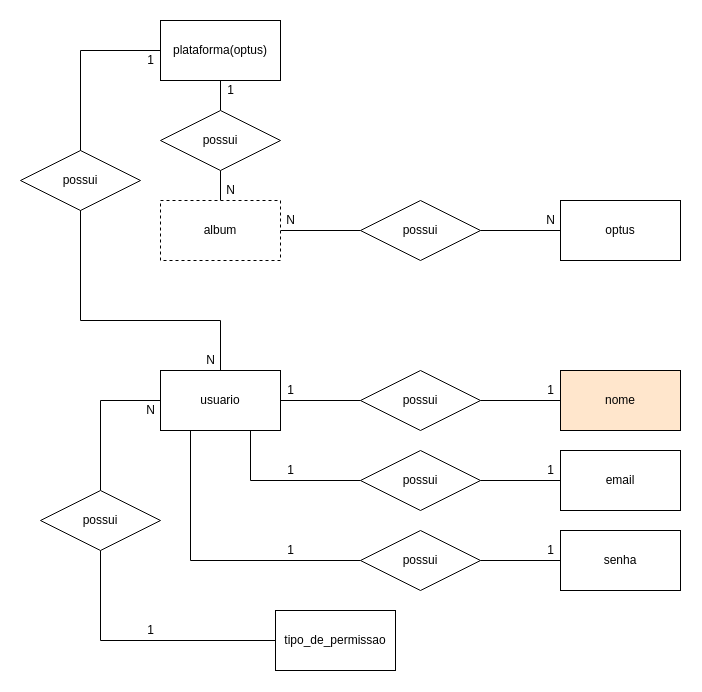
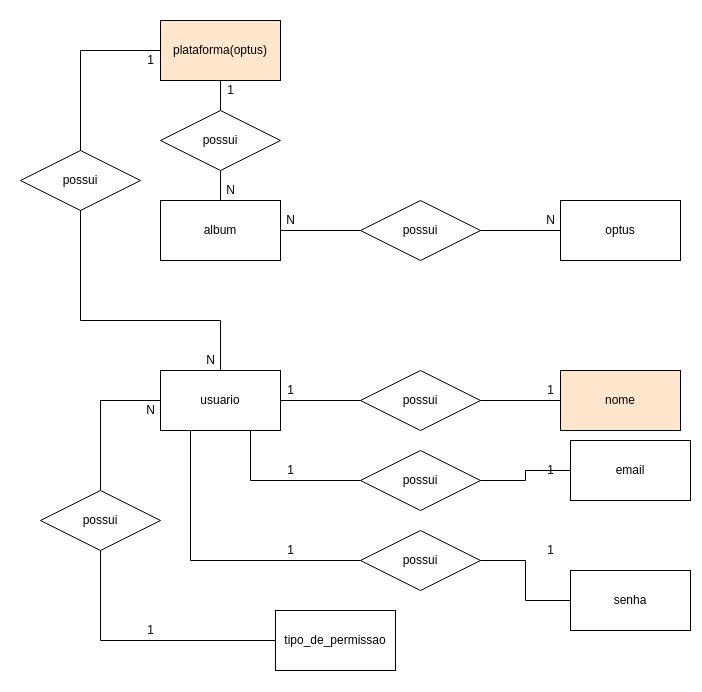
node "plataforma(optus)": fillcolor #ffffff -> #ffe6cc
node "album": style dashed -> solid
node "email": moved (621, 481) -> (631, 471)
node "senha": moved (621, 561) -> (631, 601)
